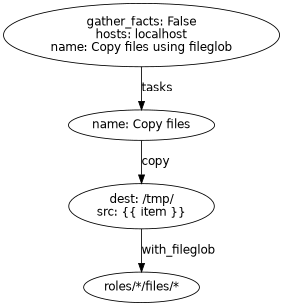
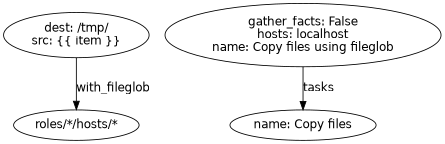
edge "name: Copy files" -> "dest: /tmp/ src: {{ item }}": removed, label "copy"
node "roles/*/files/*": label "roles/*/files/*" -> "roles/*/hosts/*"
